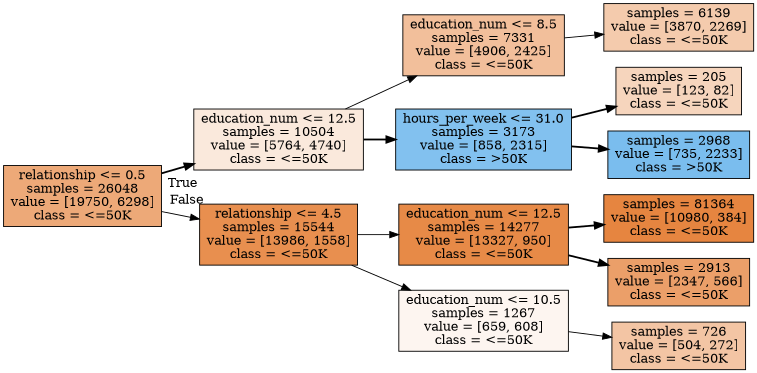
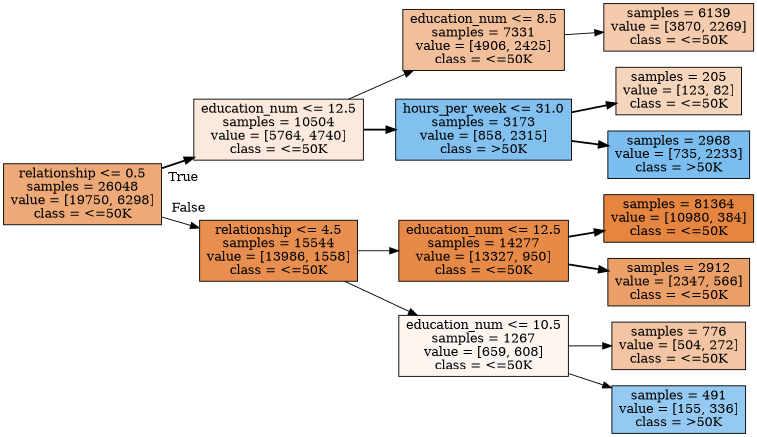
node "samples = 2913 value = [2347, 566] class = <=50K": label "samples = 2913 value = [2347, 566] class = <=50K" -> "samples = 2912 value = [2347, 566] class = <=50K"
node "samples = 726 value = [504, 272] class = <=50K": label "samples = 726 value = [504, 272] class = <=50K" -> "samples = 776 value = [504, 272] class = <=50K"
node "samples = 491 value = [155, 336] class = >50K": added
